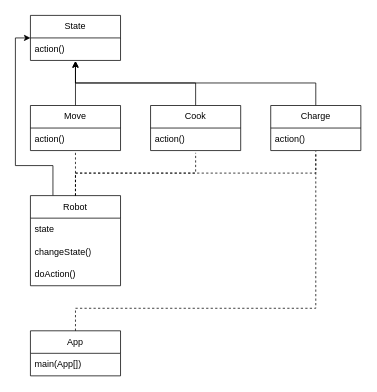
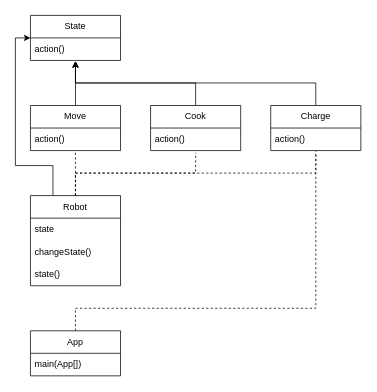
node "doAction()": label "doAction()" -> "state()"
